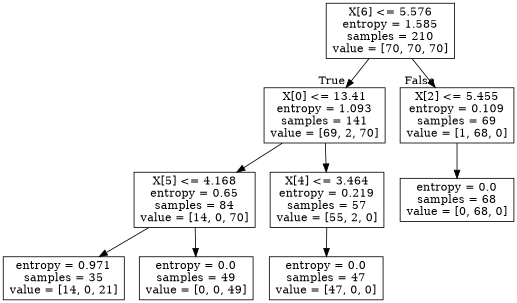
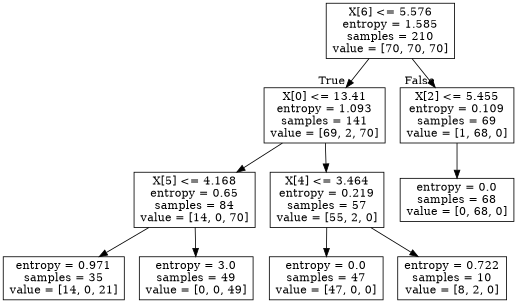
node "entropy = 0.0 samples = 49 value = [0, 0, 49]": label "entropy = 0.0 samples = 49 value = [0, 0, 49]" -> "entropy = 3.0 samples = 49 value = [0, 0, 49]"
node "entropy = 0.722 samples = 10 value = [8, 2, 0]": added
